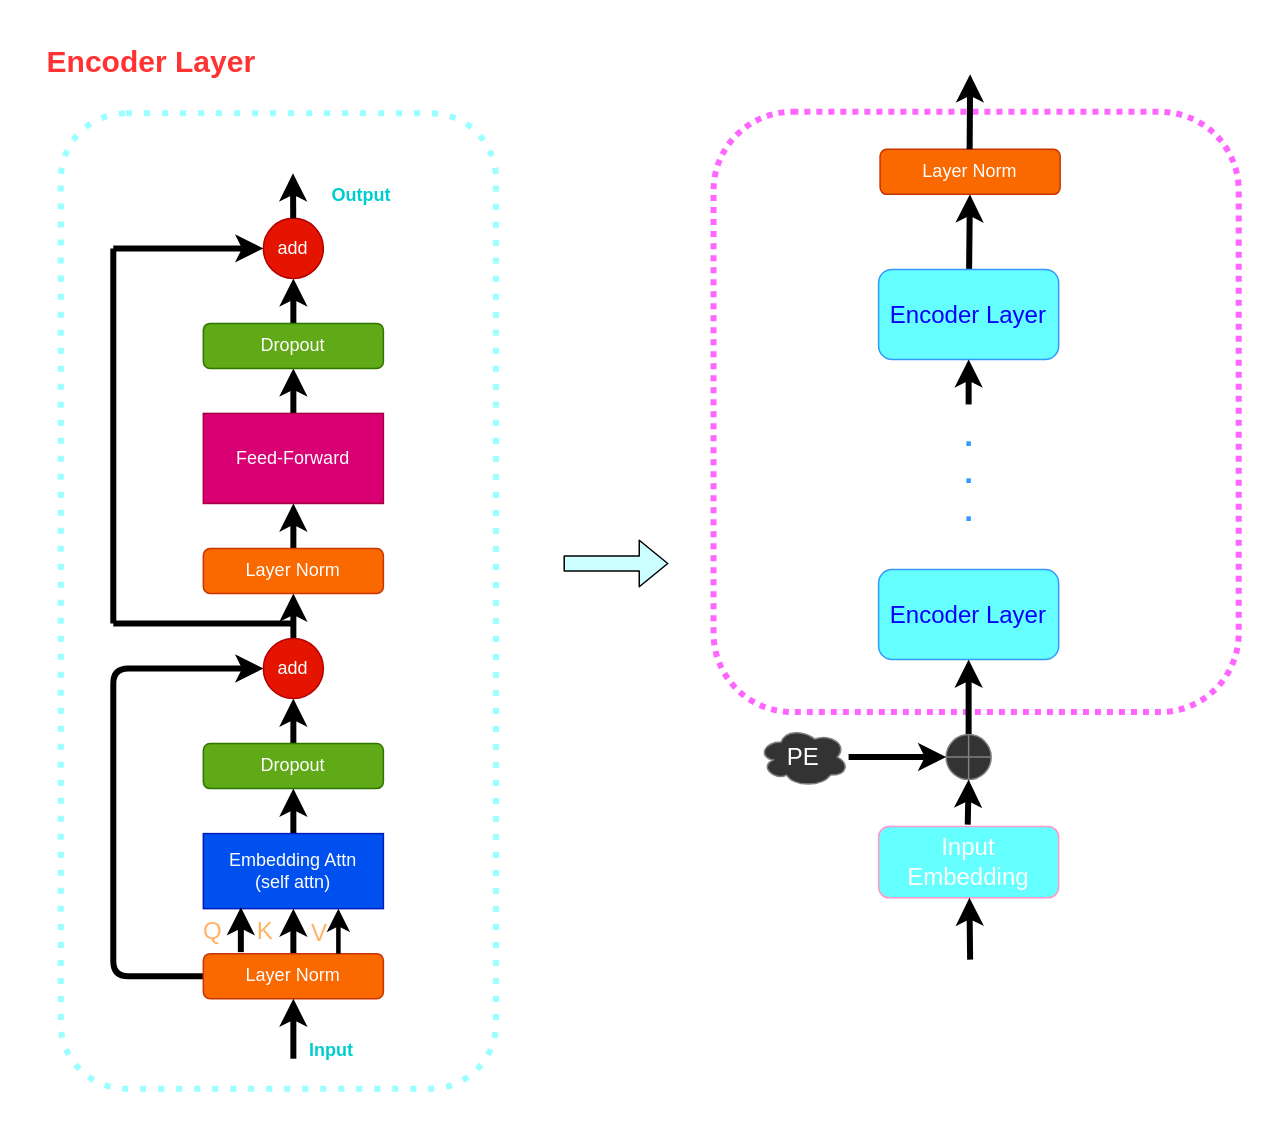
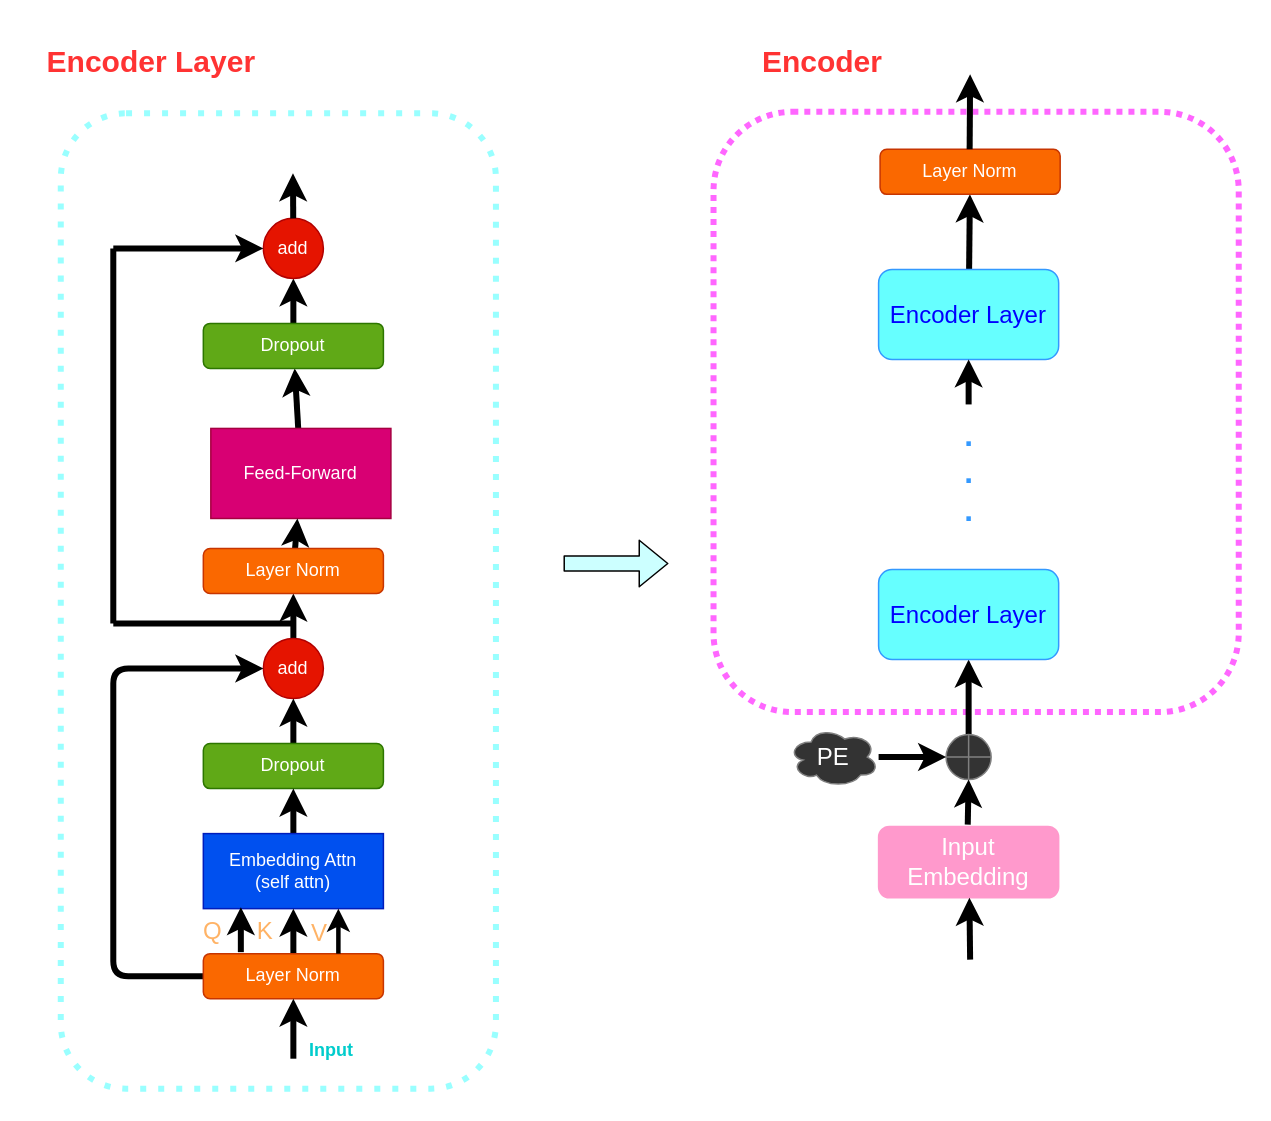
node "Encoder": added
node "Output": removed
node "Feed-Forward": moved (293, 458) -> (301, 473)
node "PE": moved (803, 757) -> (833, 757)
node "Input Embedding": fillcolor #66ffff -> #ff99cc
